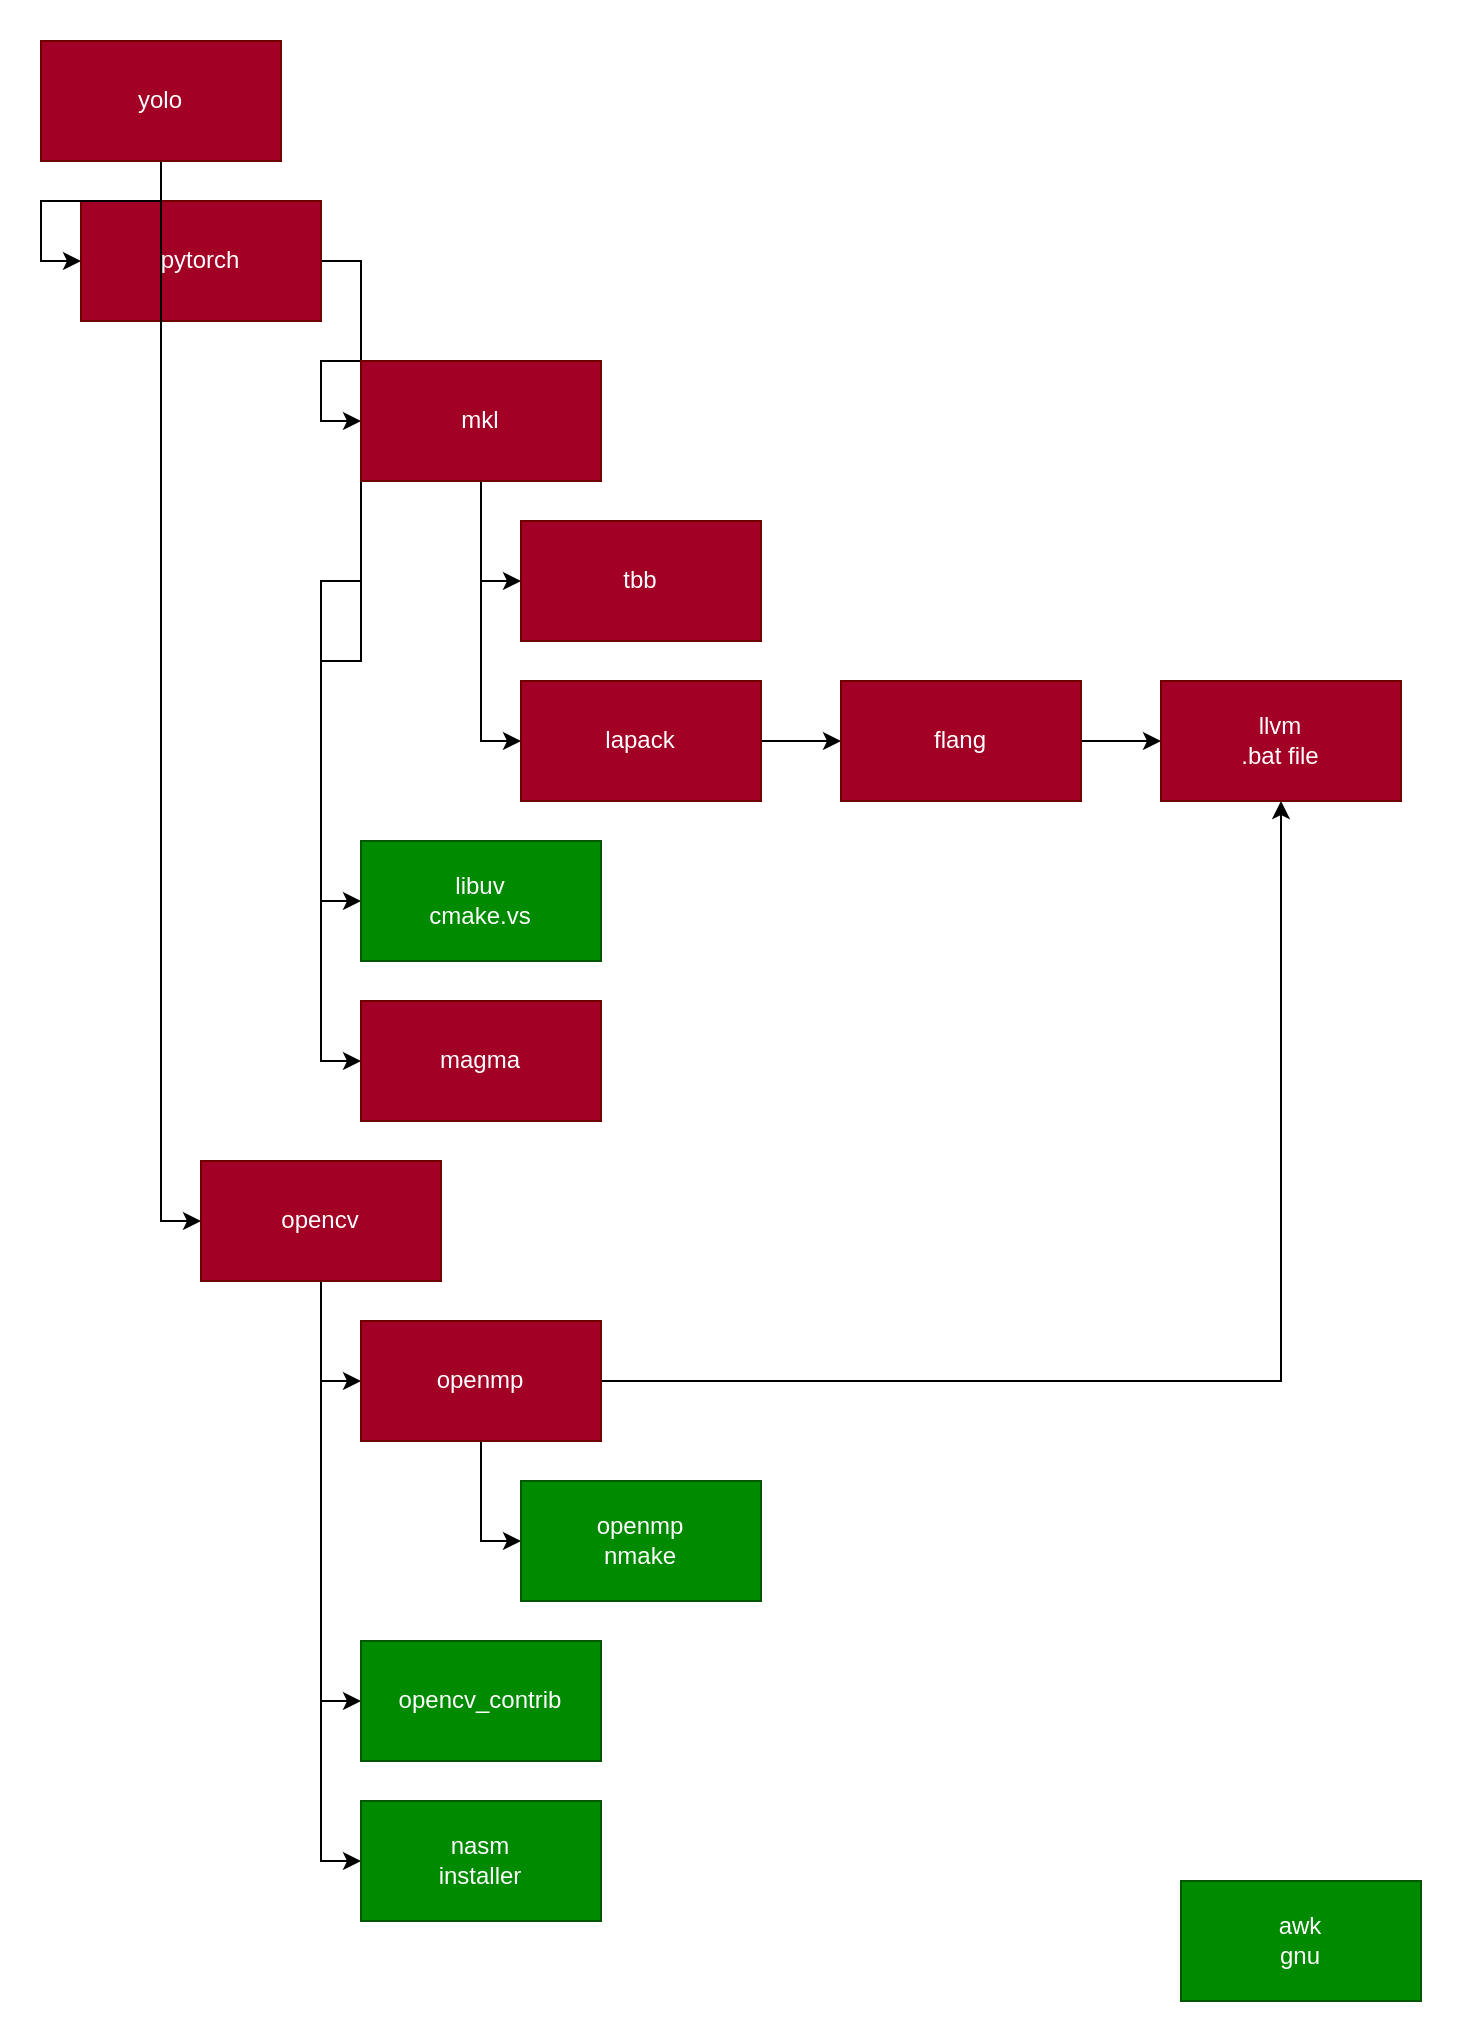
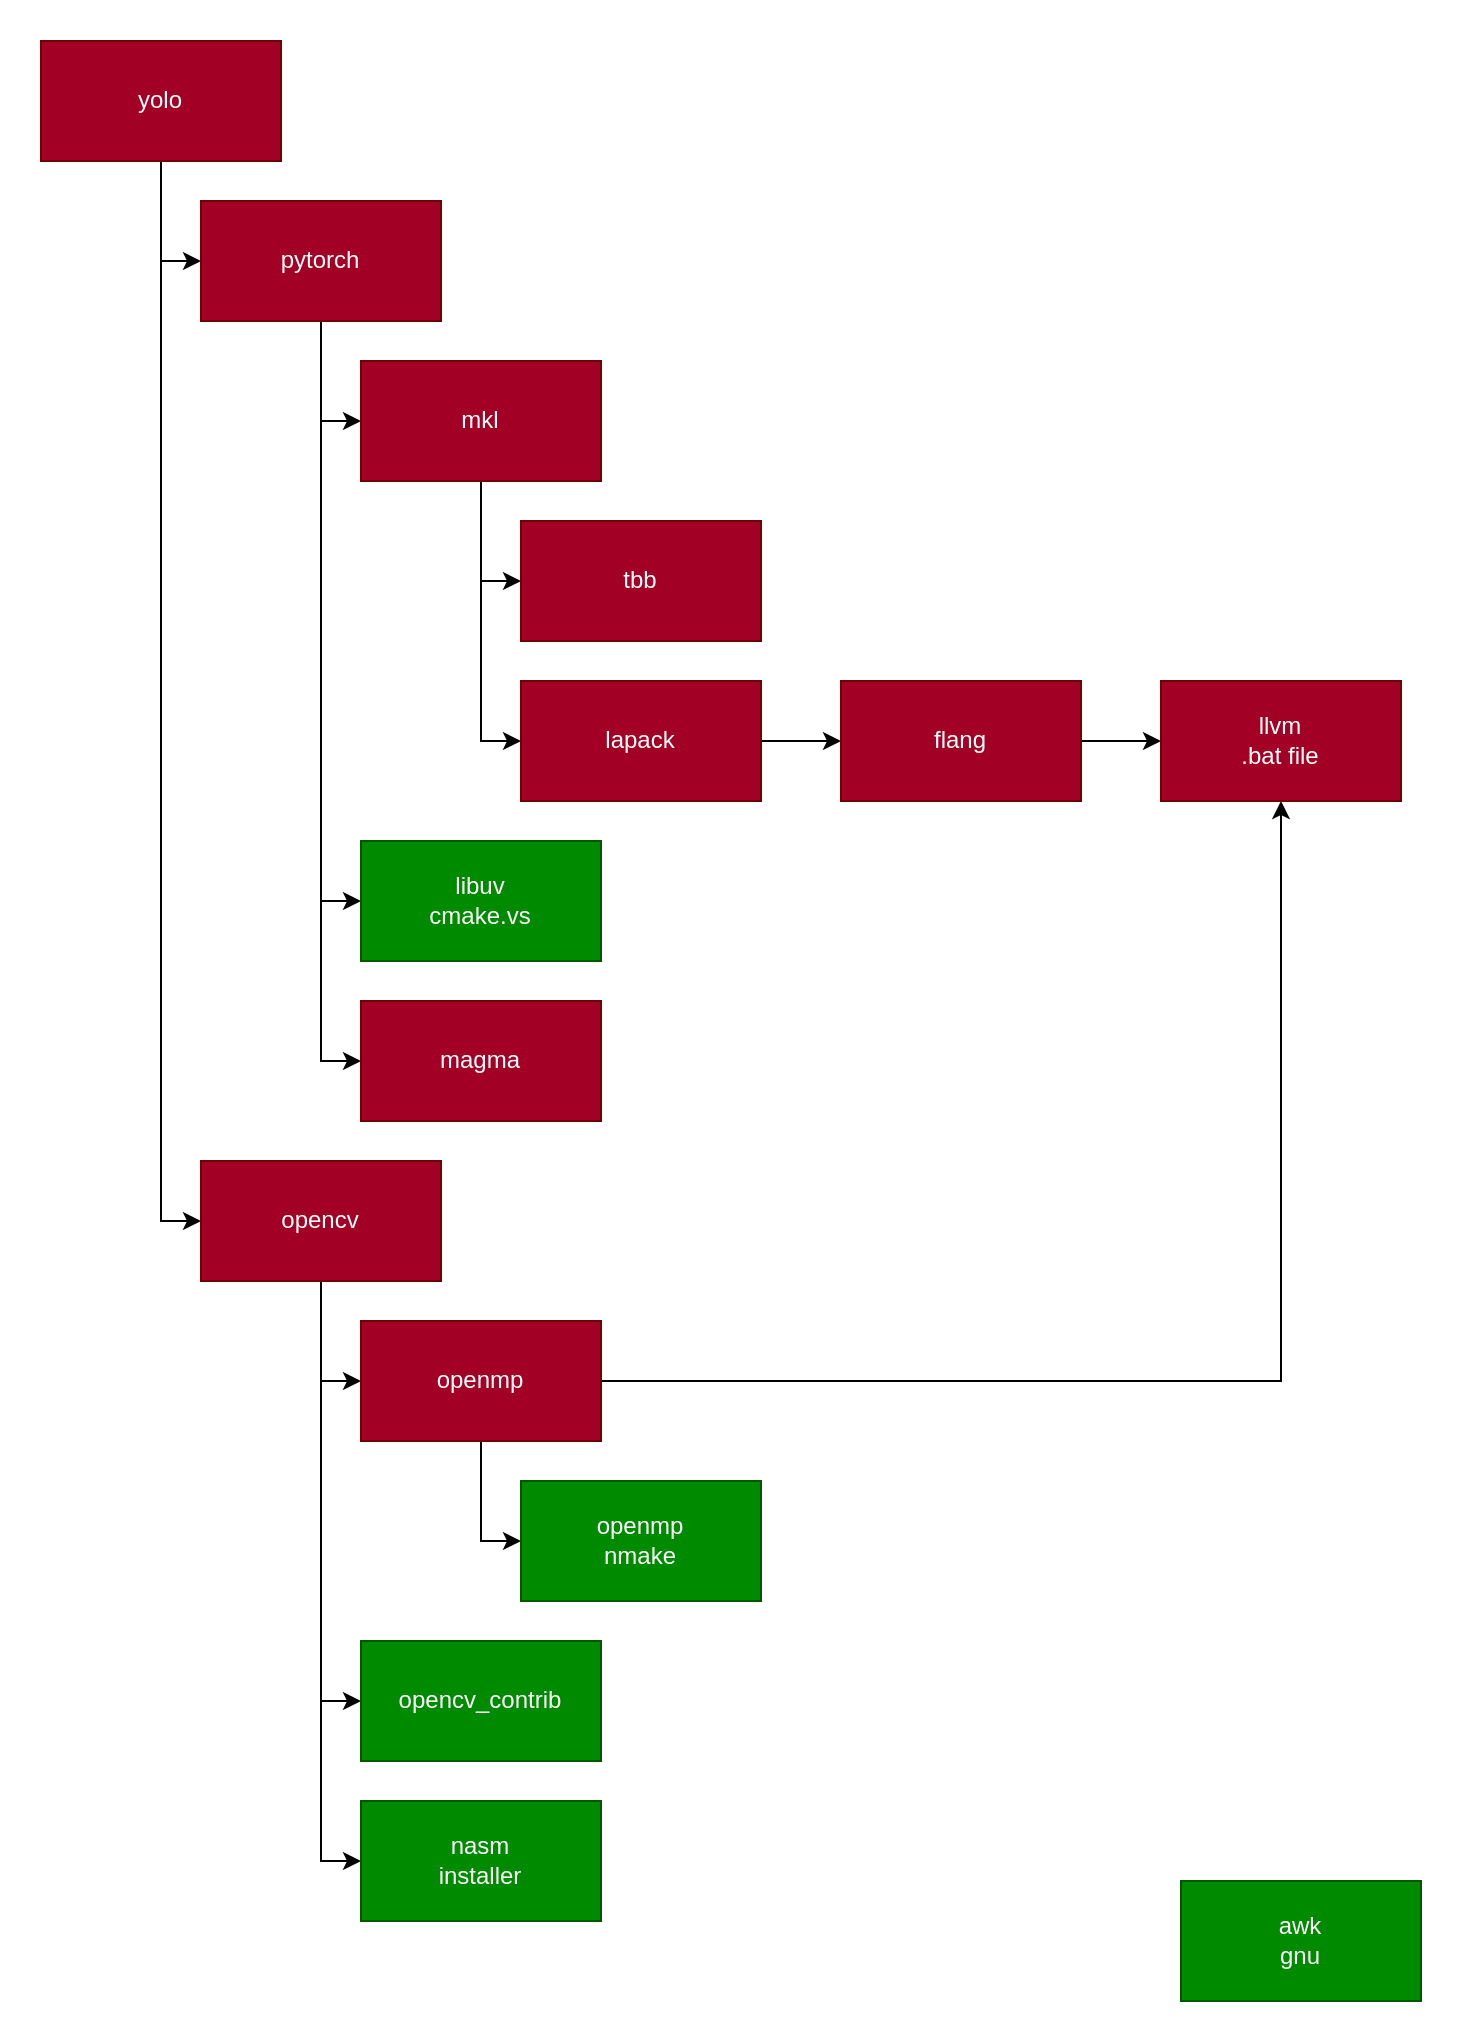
node "pytorch": moved (201, 261) -> (321, 261)
